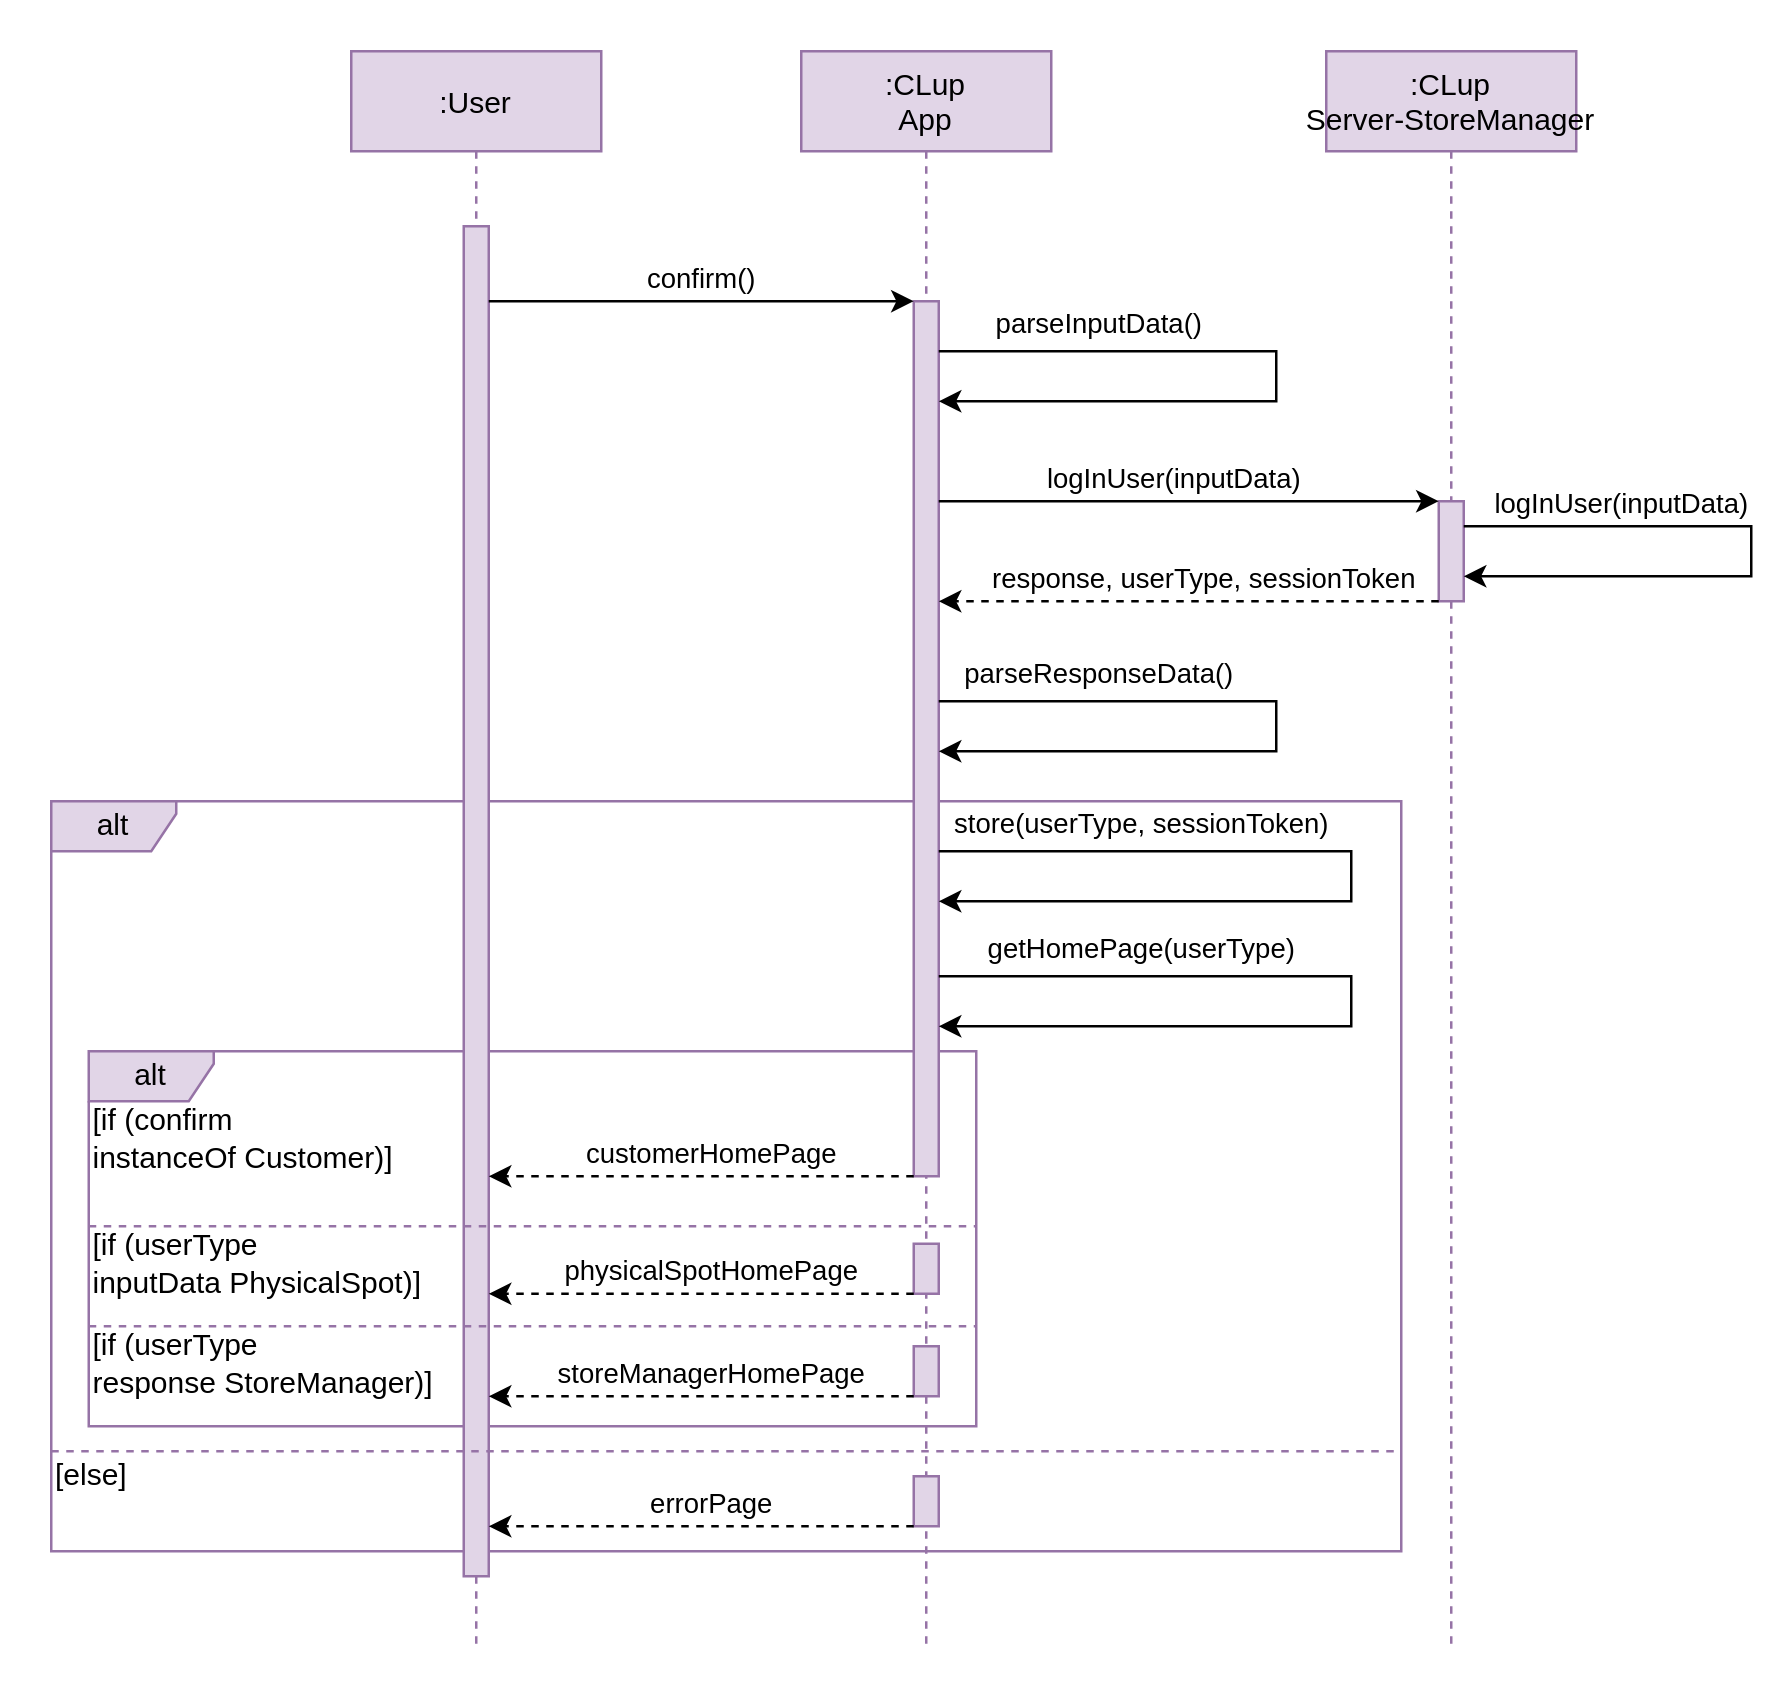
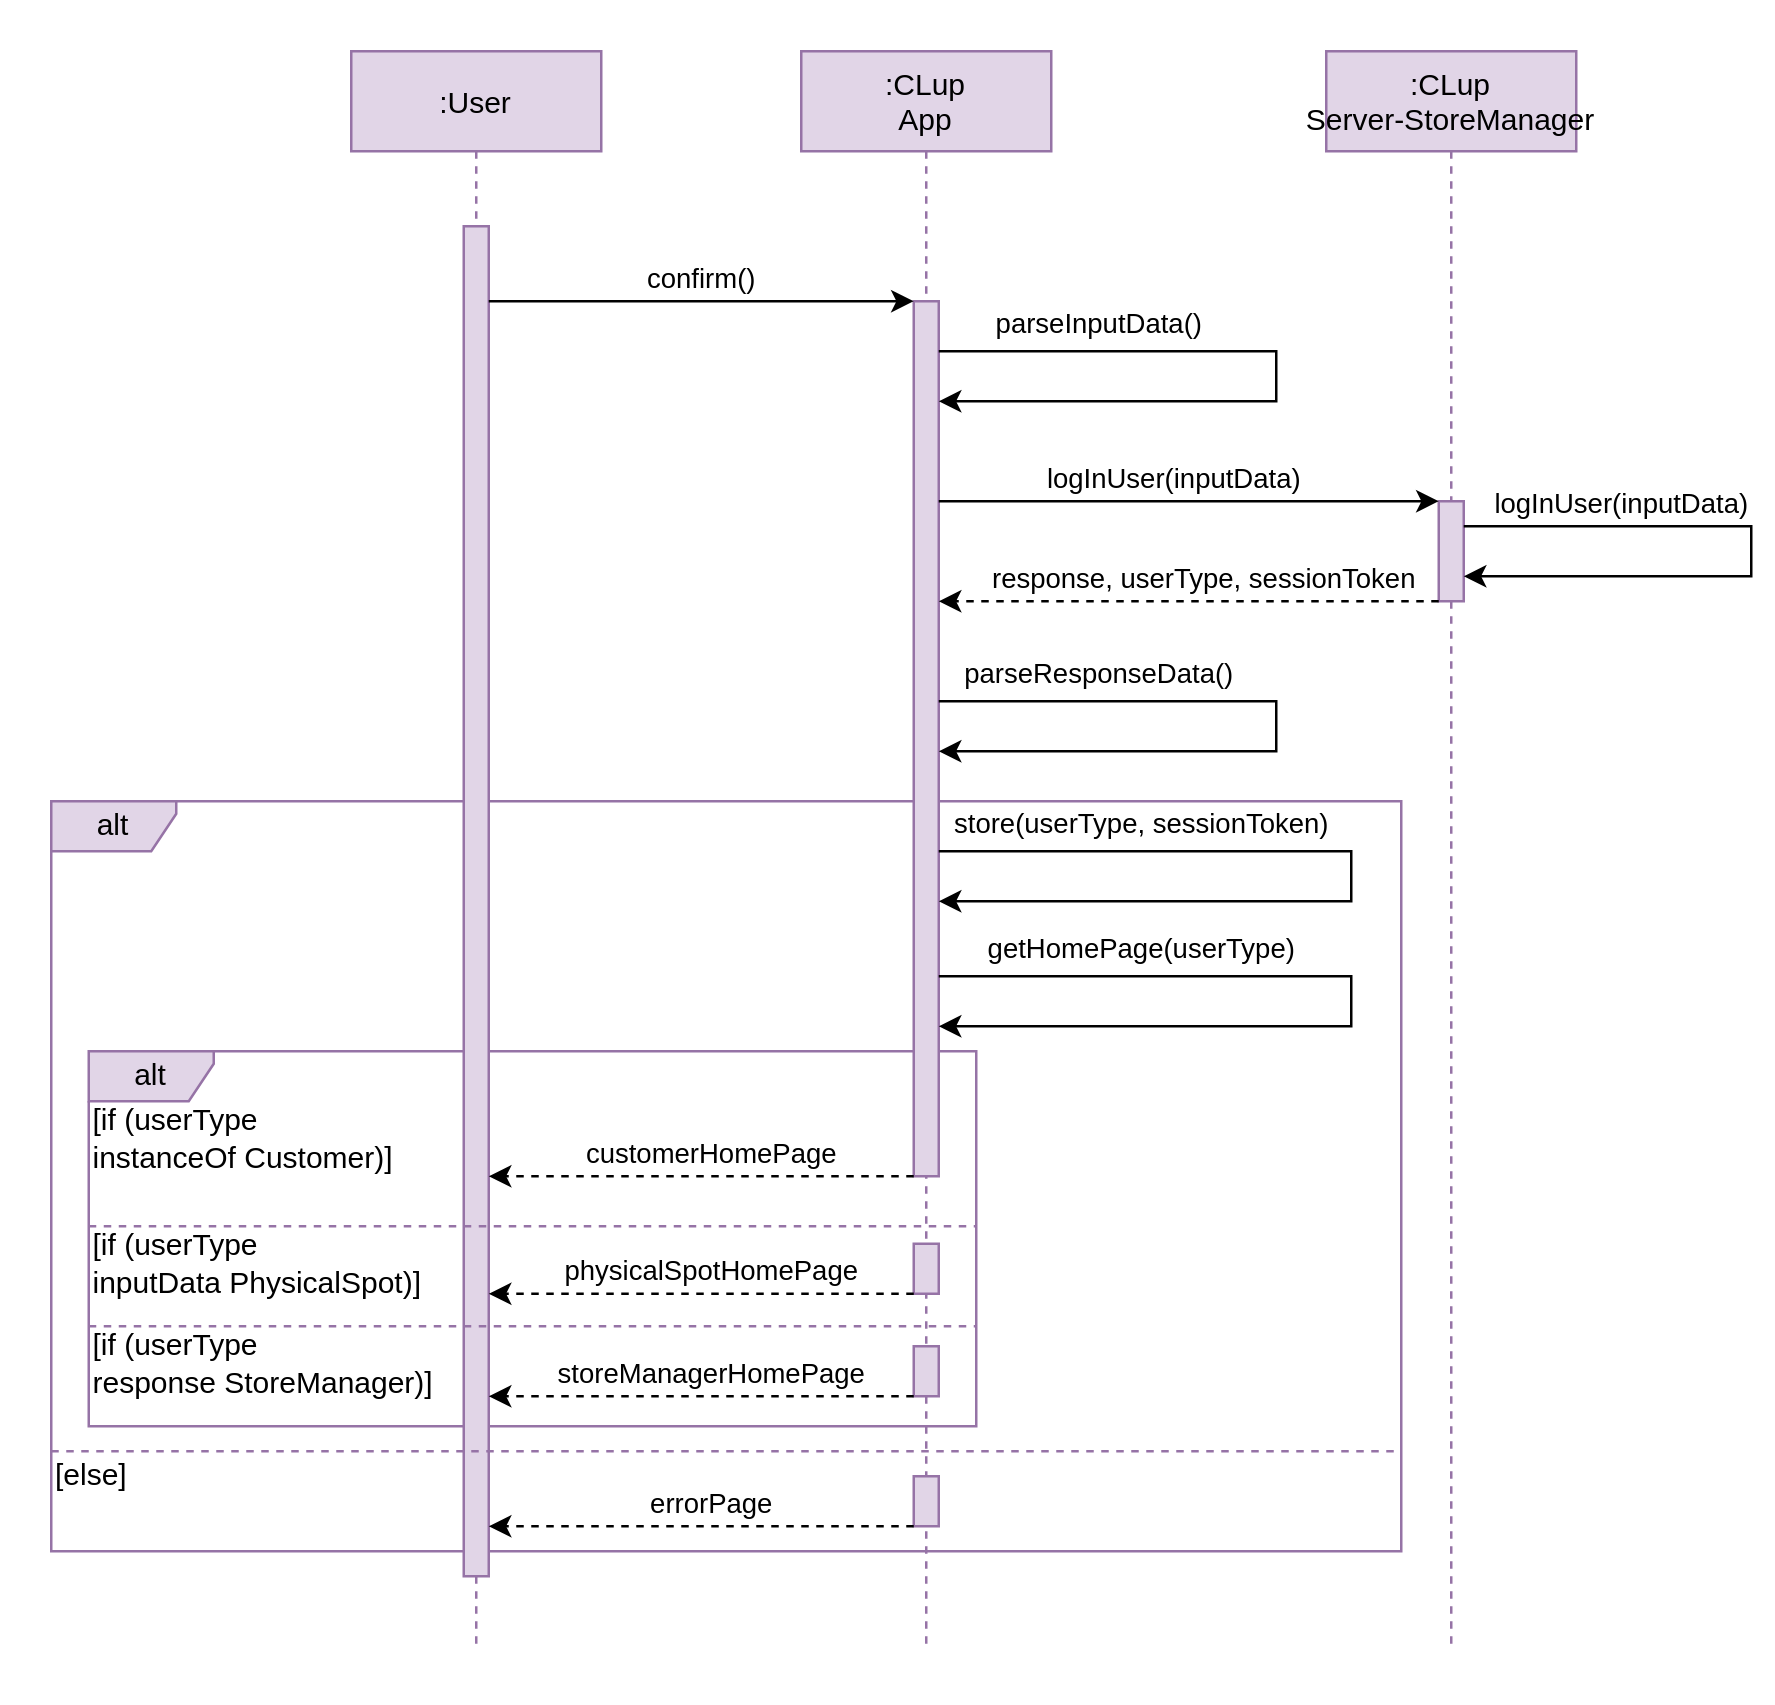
node "[if (confirm instanceOf Customer)]": label "[if (confirm instanceOf Customer)]" -> "[if (userType instanceOf Customer)]"
